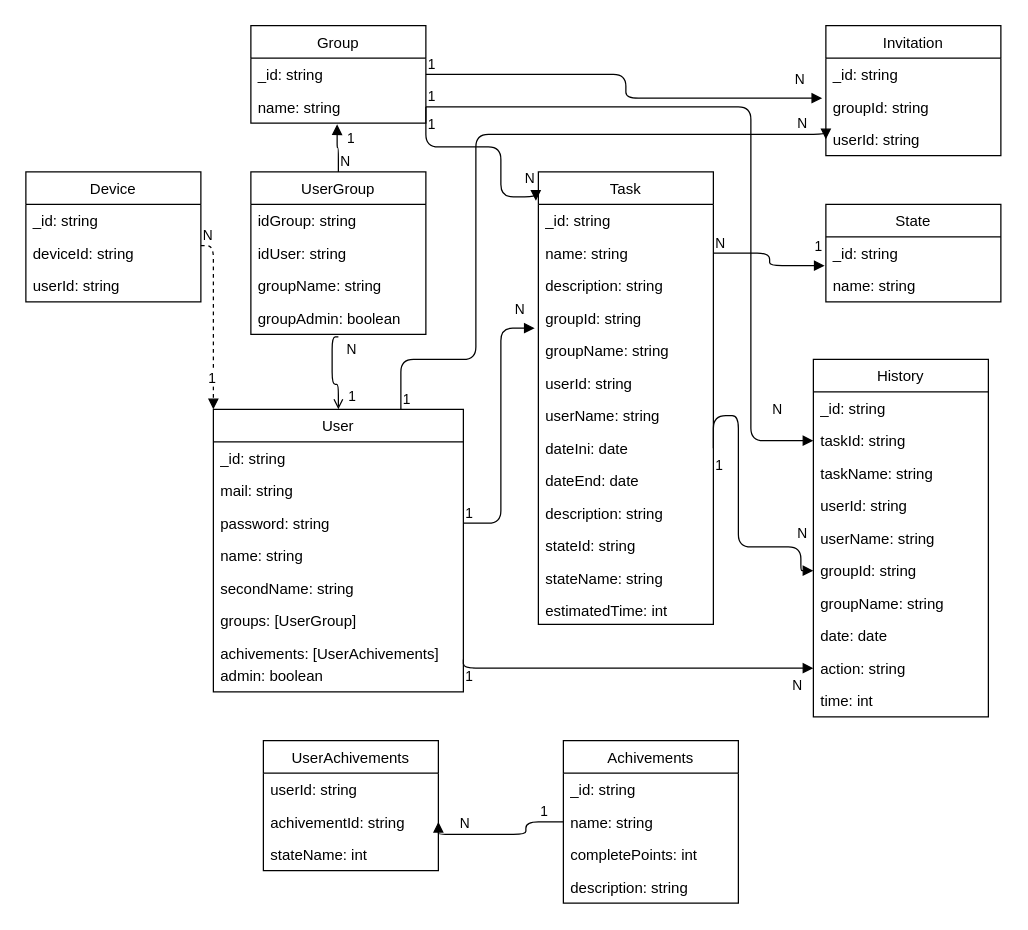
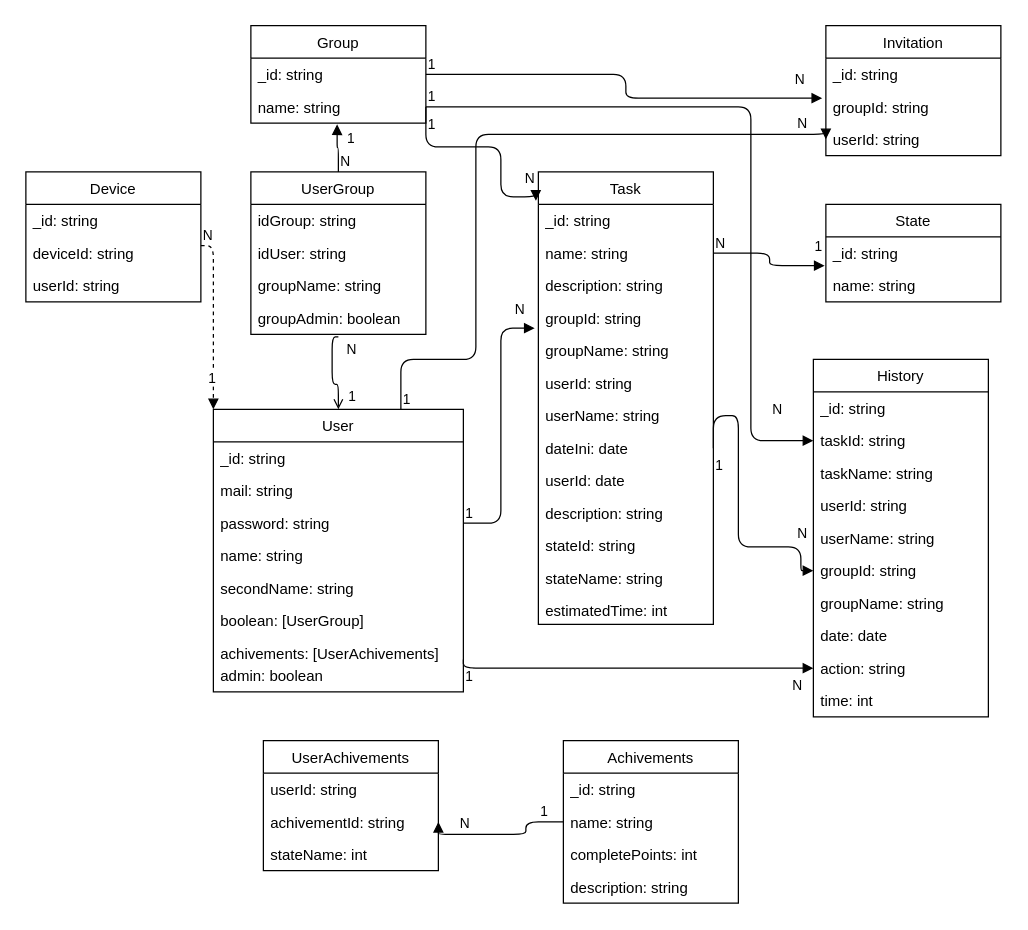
node "dateEnd: date": label "dateEnd: date" -> "userId: date"
node "groups: [UserGroup]": label "groups: [UserGroup]" -> "boolean: [UserGroup]"
